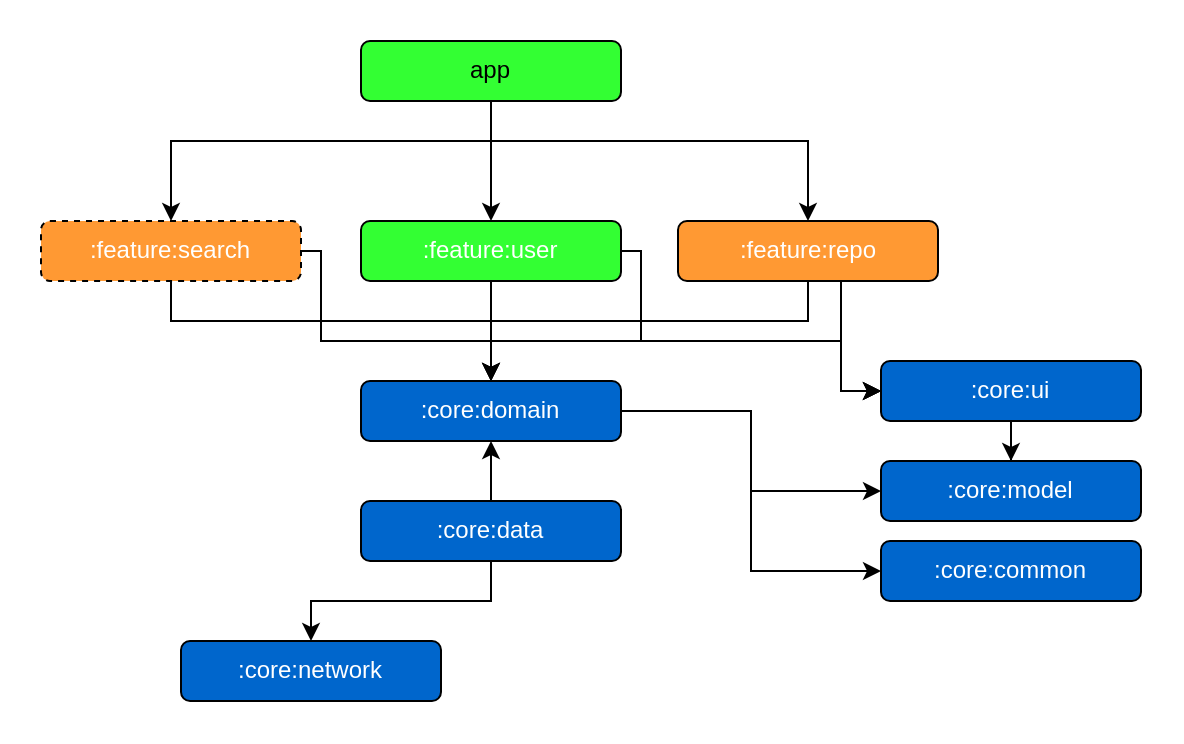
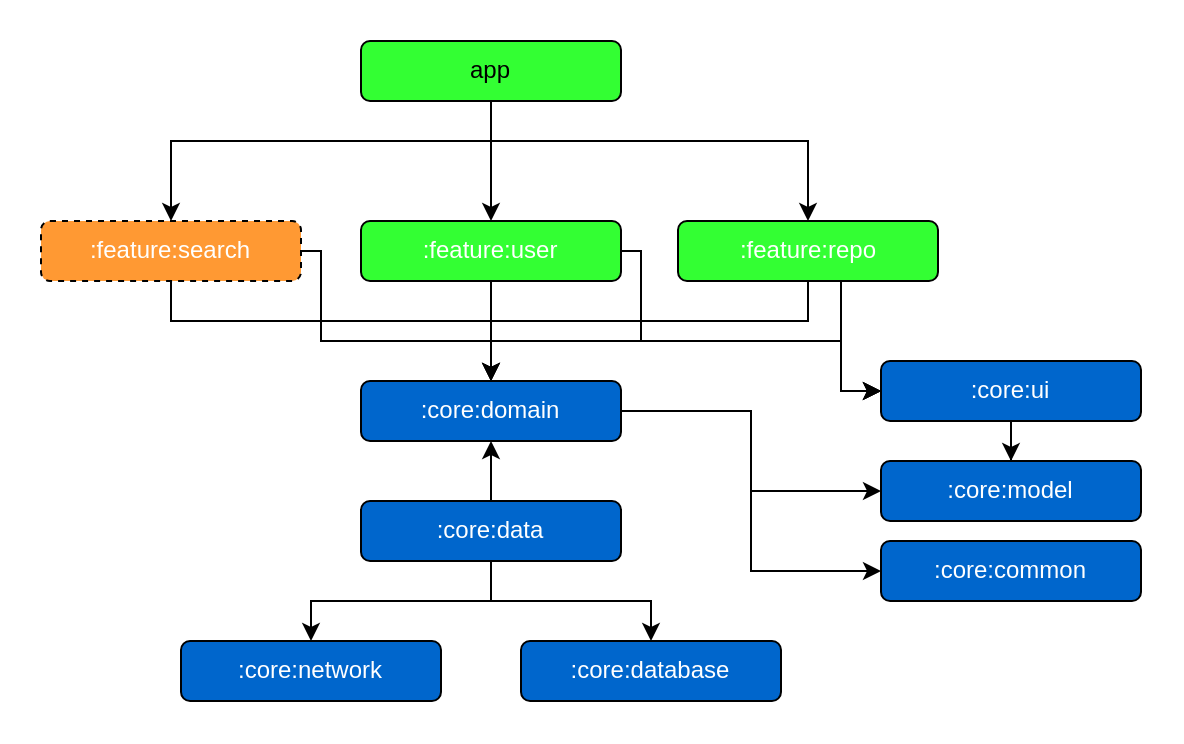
node ":feature:repo": fillcolor #ff9933 -> #33ff33
edge ":core:data" -> ":core:database": added
node ":core:database": added
